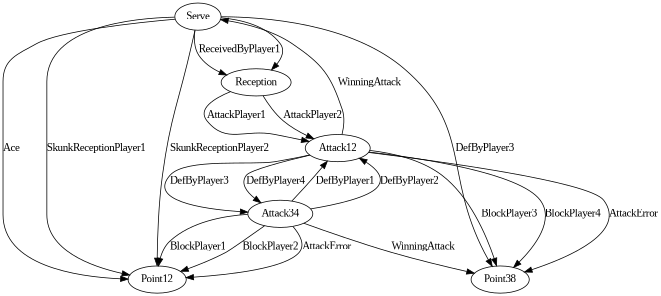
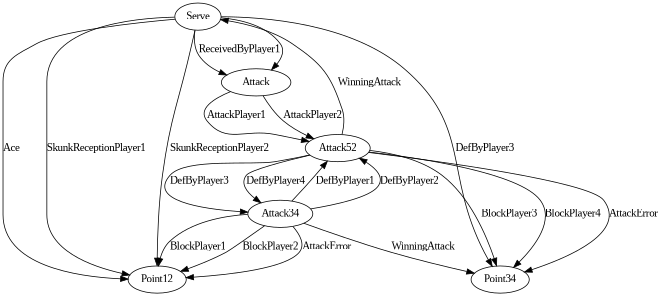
node "Reception": label "Reception" -> "Attack"
node "Attack12": label "Attack12" -> "Attack52"
node "Point38": label "Point38" -> "Point34"
